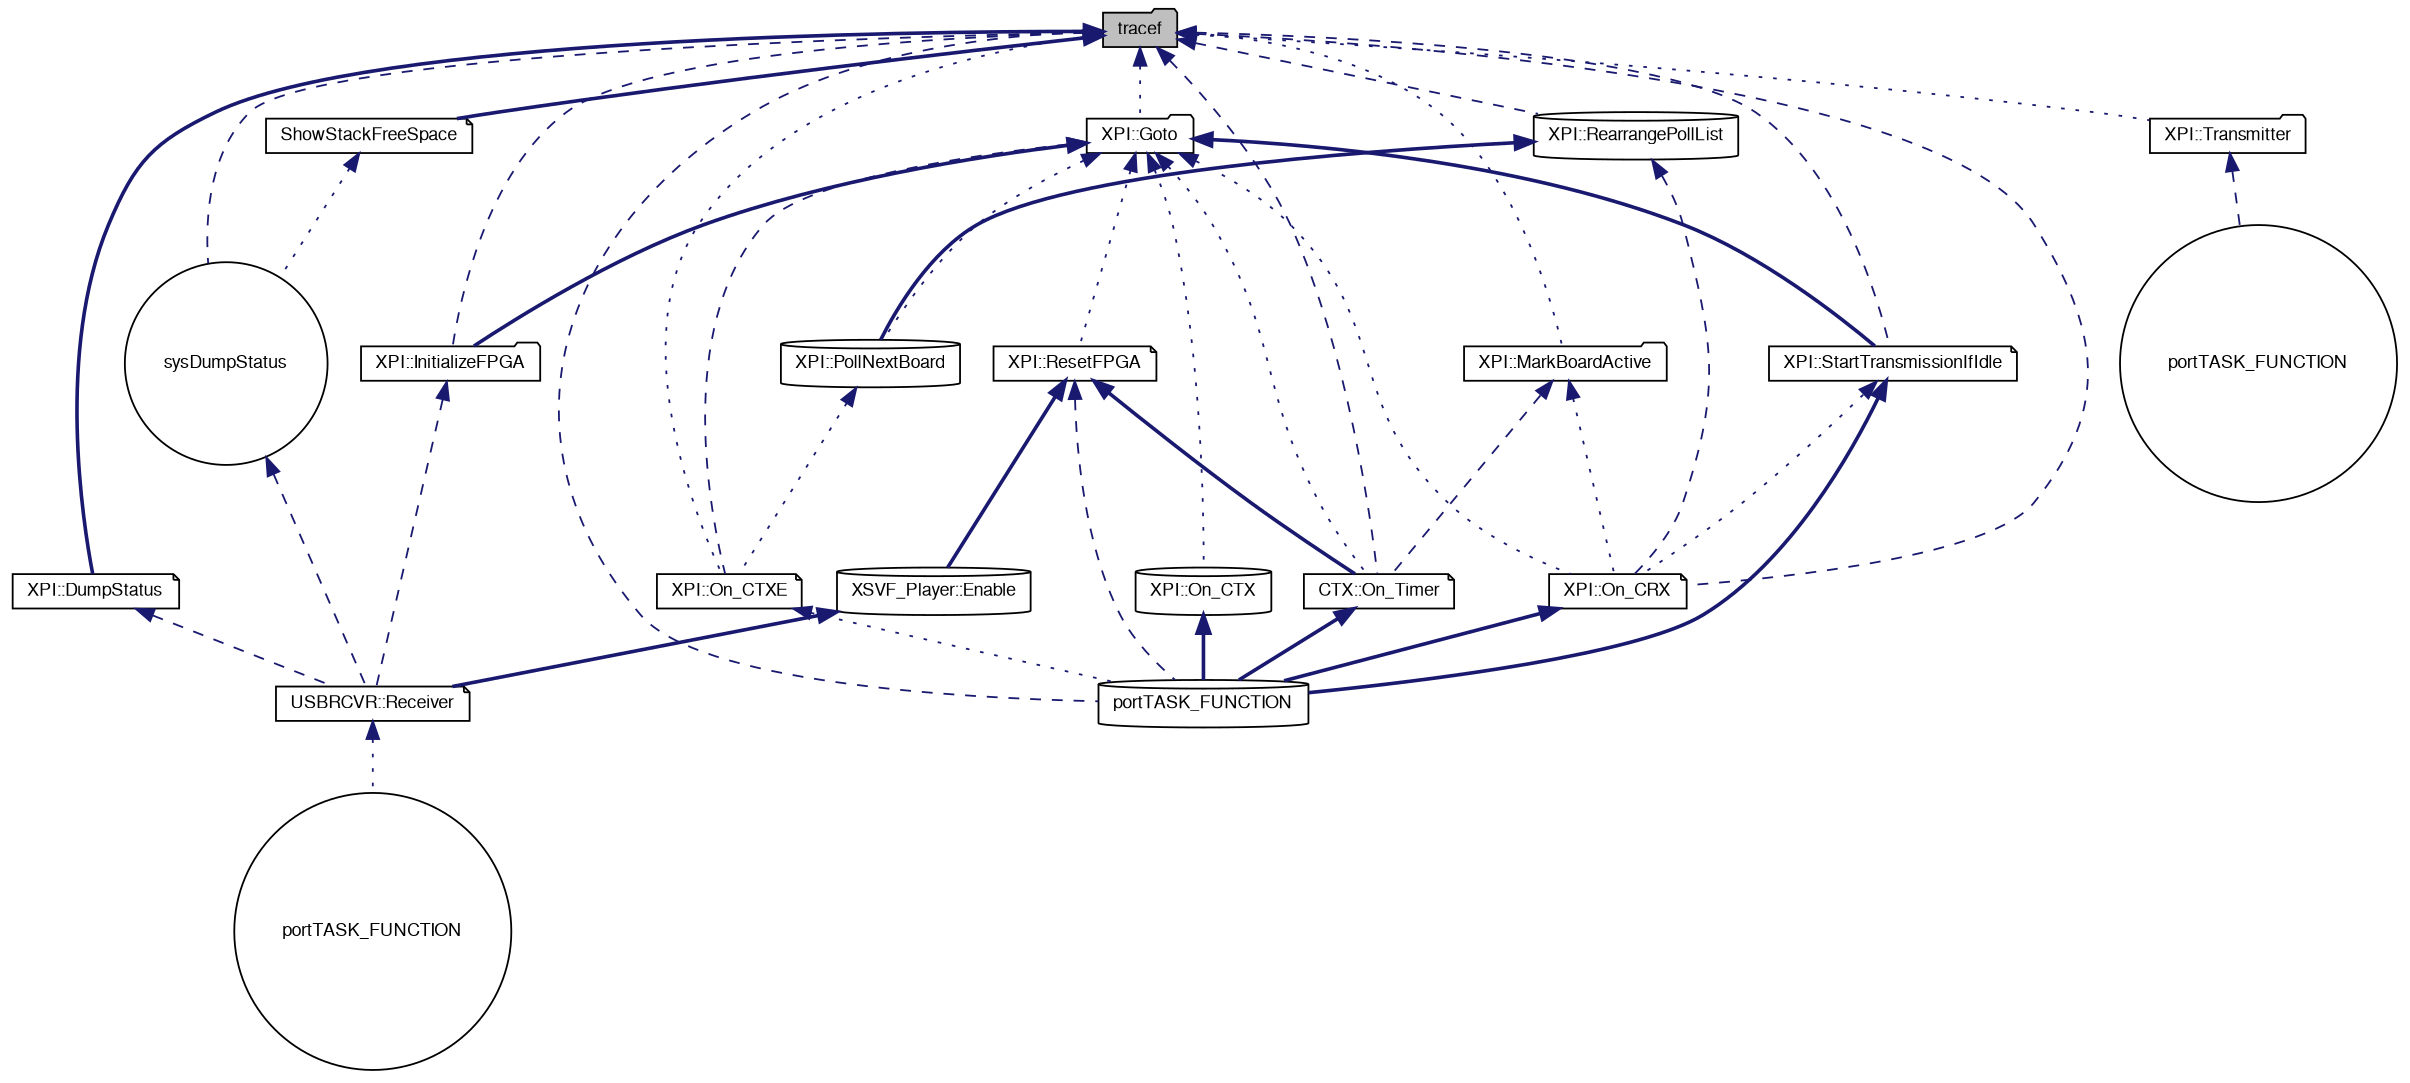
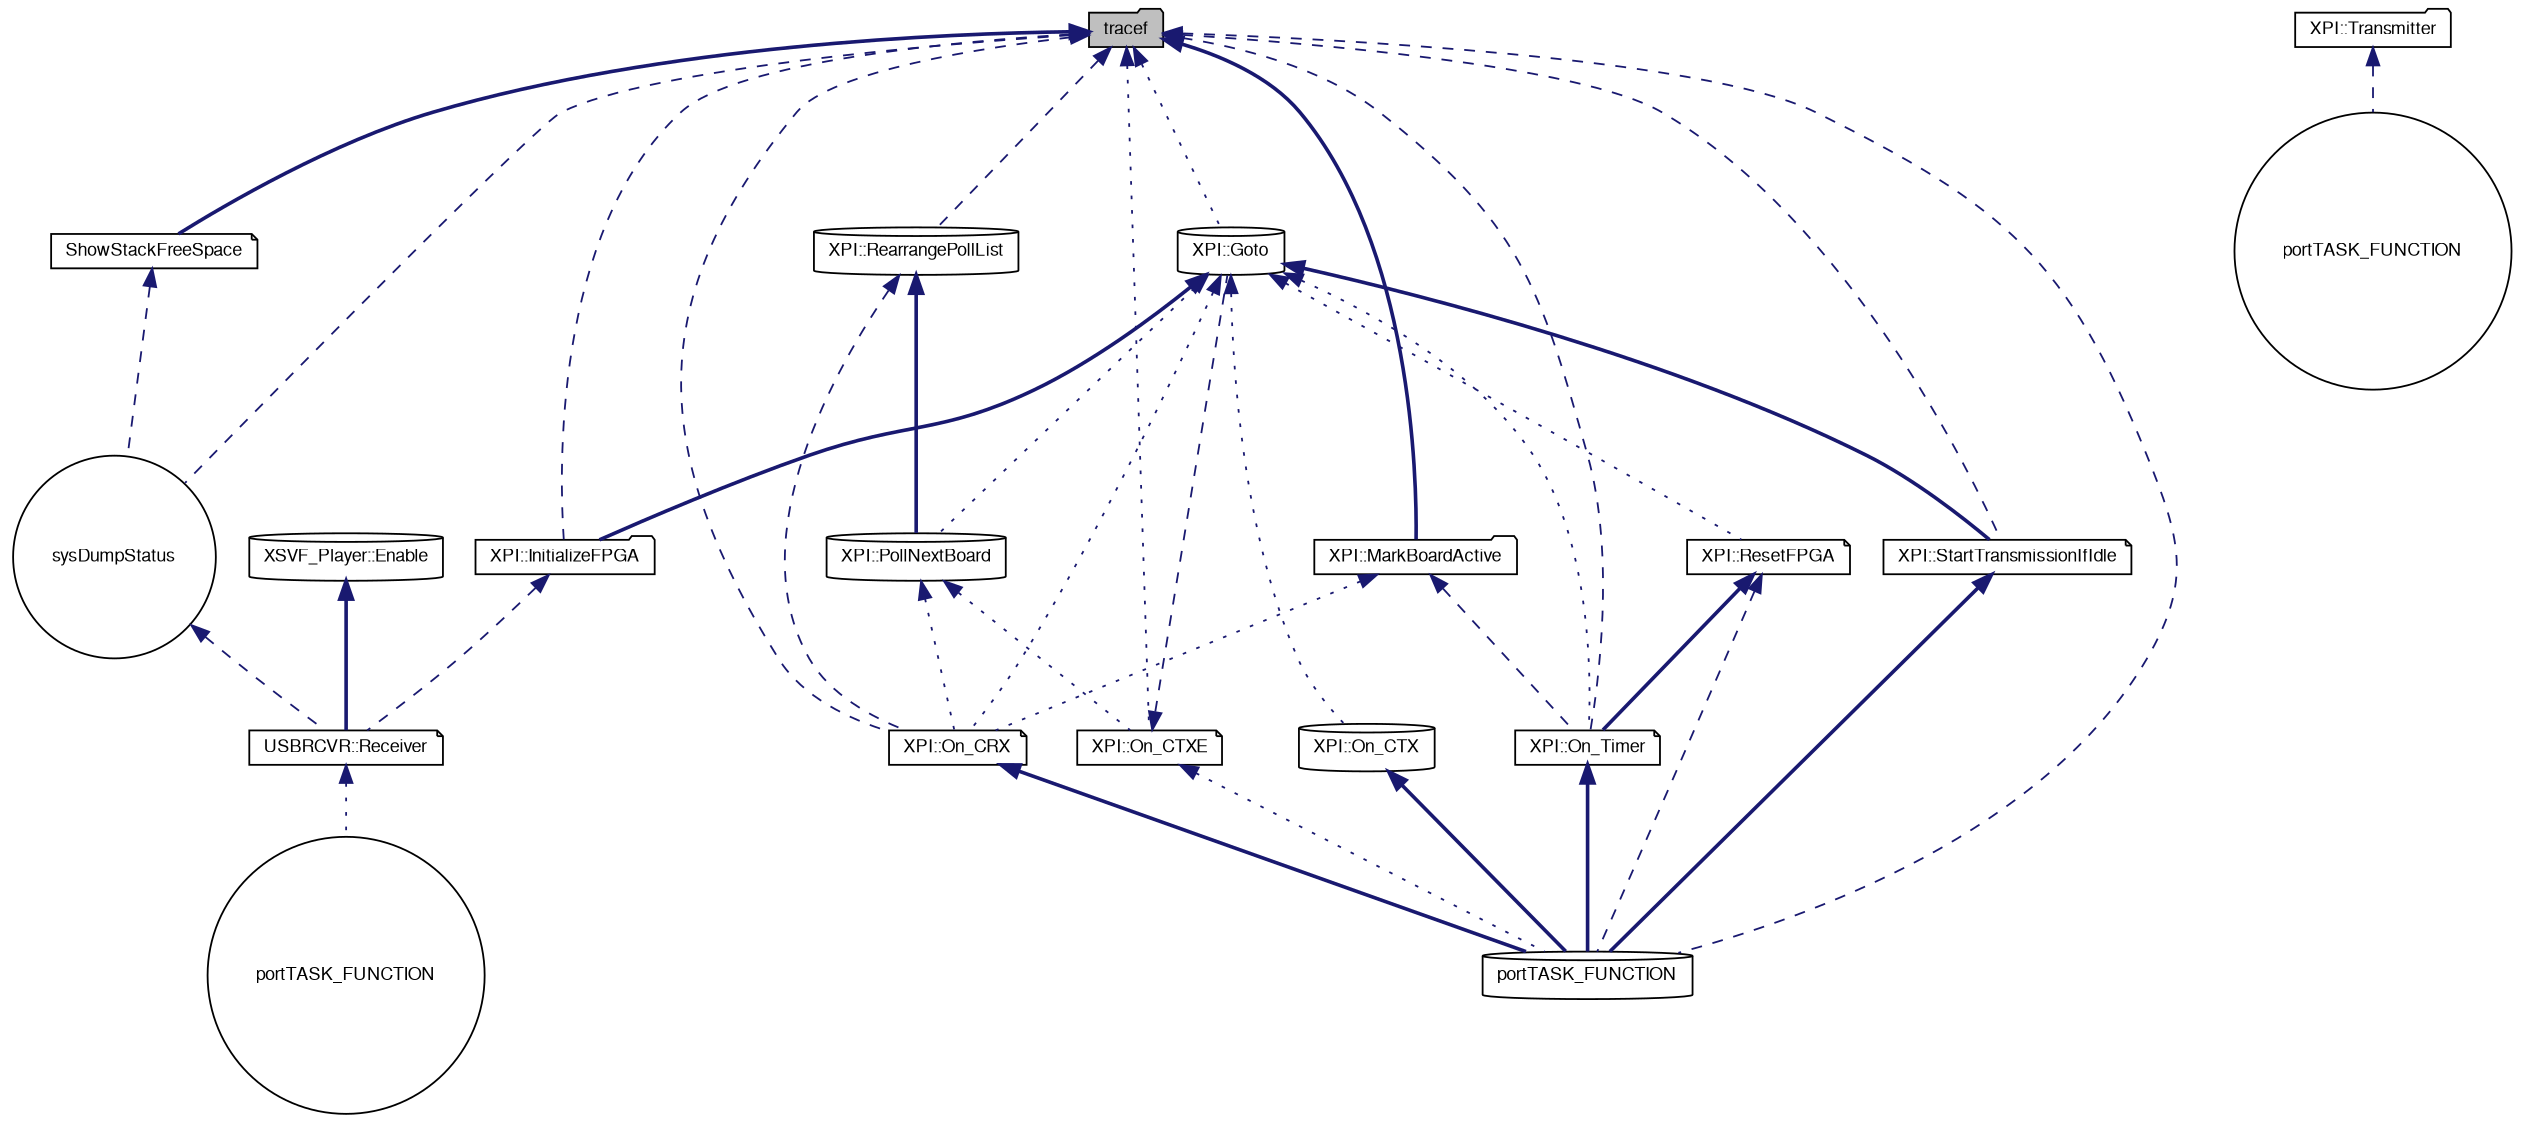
edge "XPI::Transmitter" -> "tracef": removed
edge "XPI::MarkBoardActive" -> "tracef": style dotted -> bold
node "XPI::Goto": shape folder -> cylinder
edge "sysDumpStatus" -> "ShowStackFreeSpace": style dotted -> dashed
edge "XPI::On_CTXE" -> "XPI::Goto": reversed
edge "XSVF_Player::Enable" -> "XPI::ResetFPGA": removed
edge "XPI::On_CRX" -> "XPI::StartTransmissionIfIdle": now "XPI::On_CRX" -> "XPI::PollNextBoard"
node "XPI::DumpStatus": removed
node "CTX::On_Timer": label "CTX::On_Timer" -> "XPI::On_Timer"
